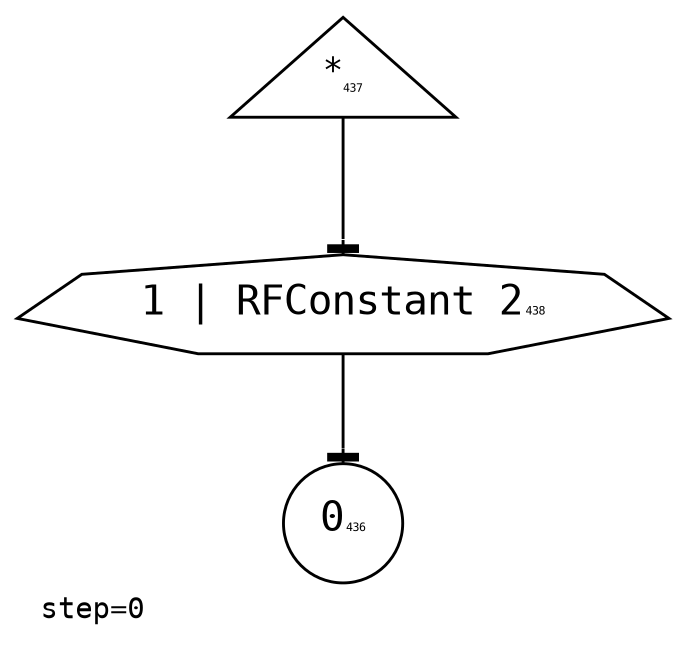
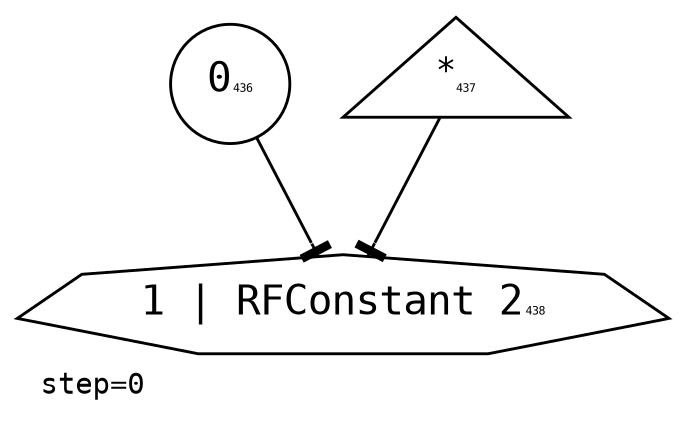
edge "1 | RFConstant 2" -> "0": reversed
